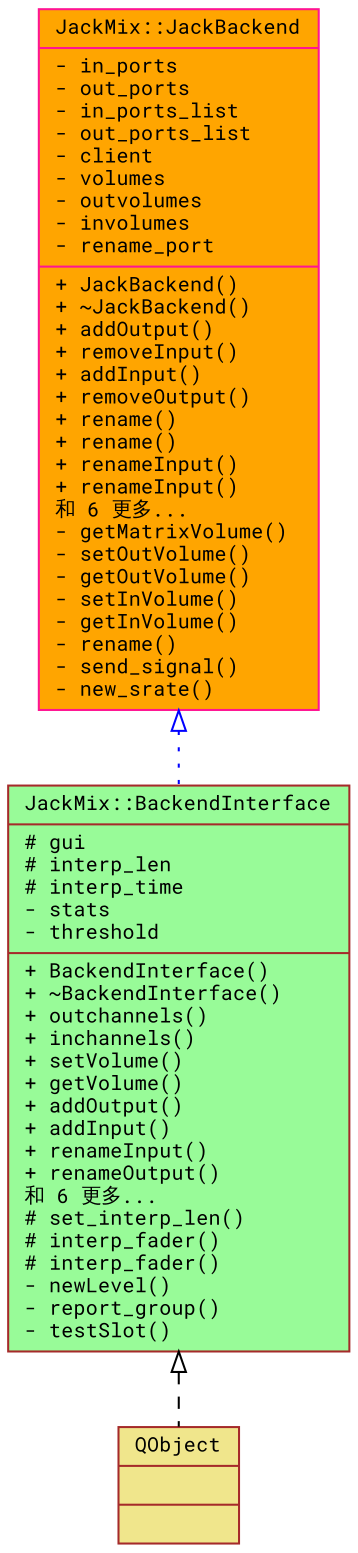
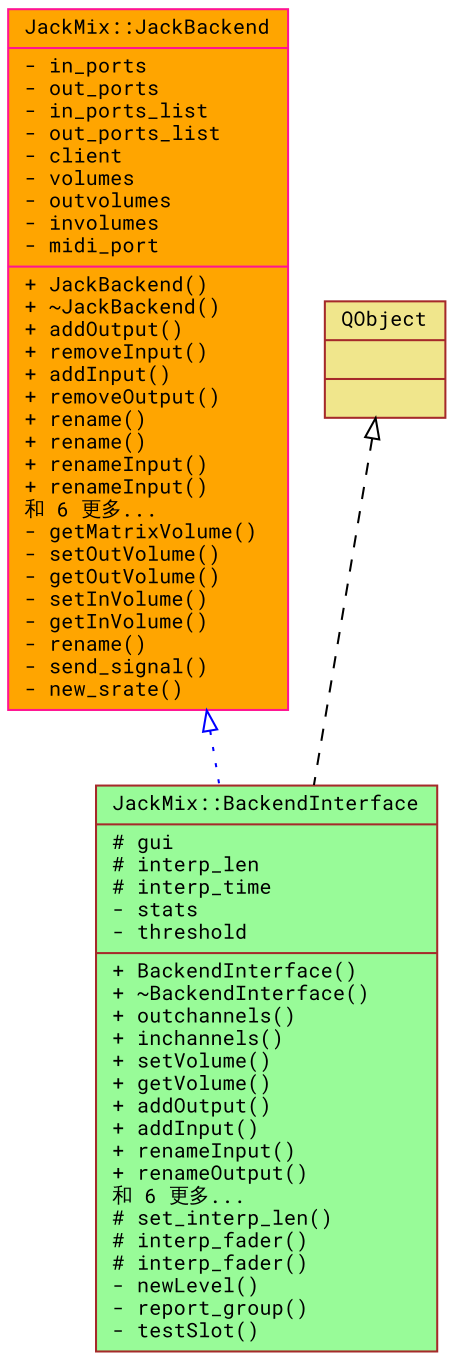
node "JackMix::JackBackend": text "- rename_port" -> "- midi_port"
edge "QObject" -> "JackMix::BackendInterface": reversed
